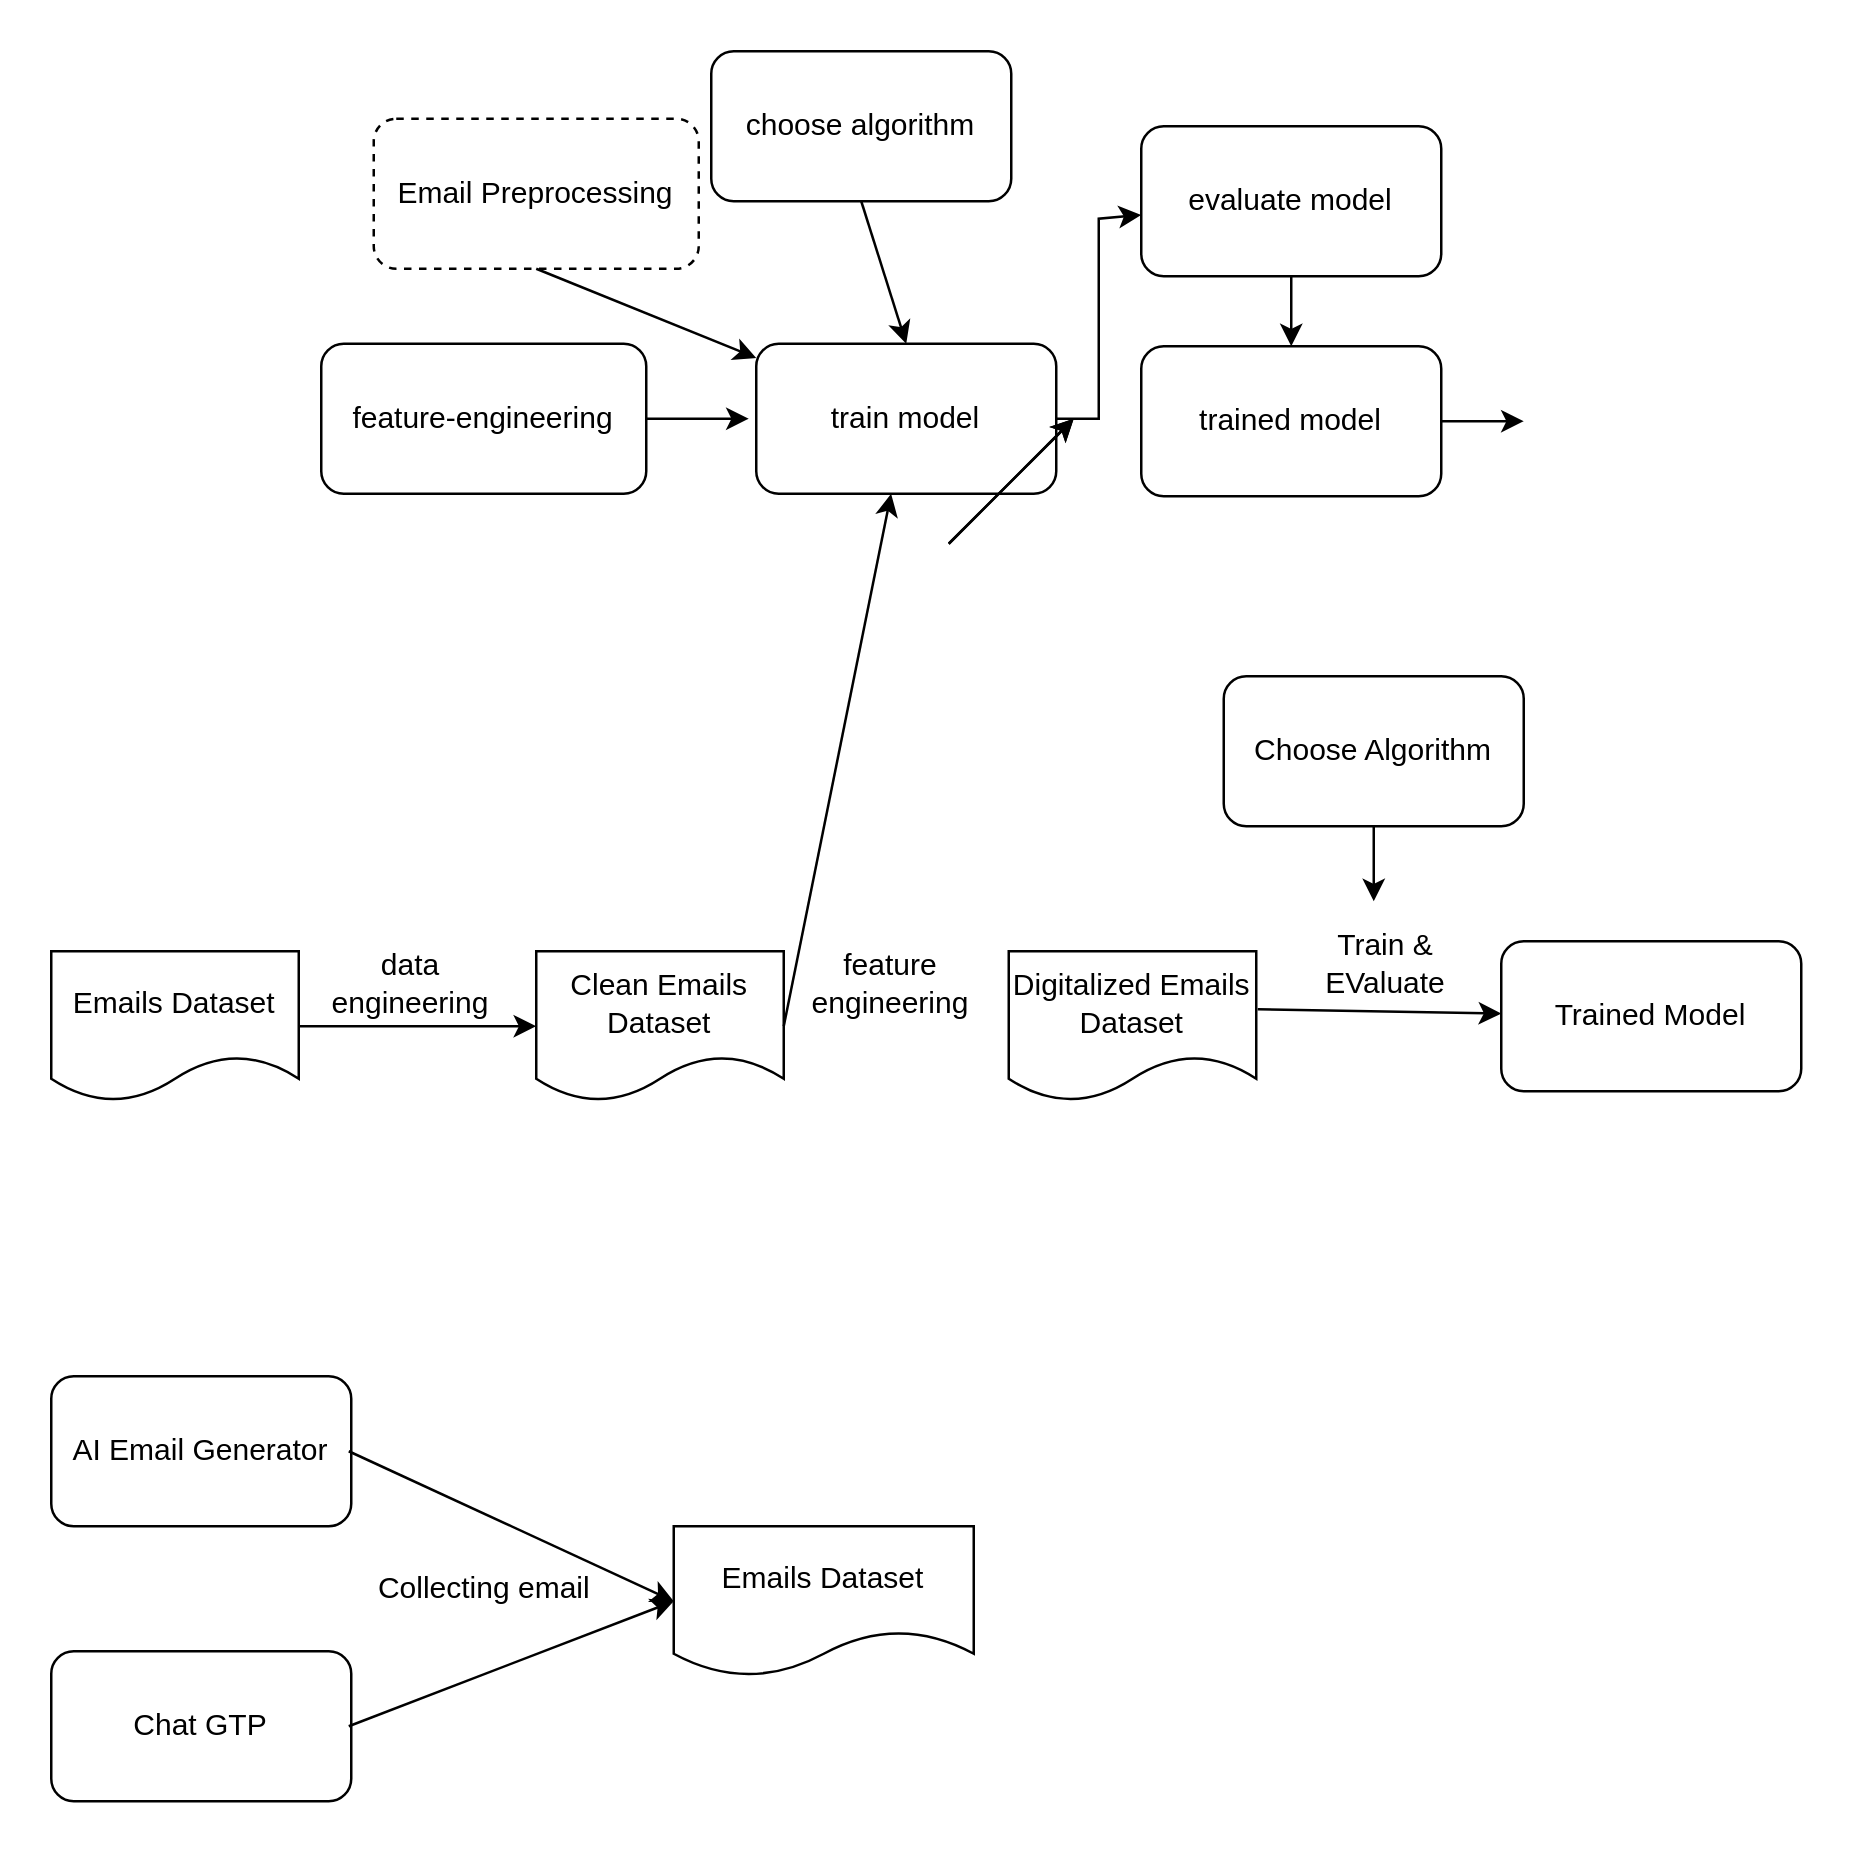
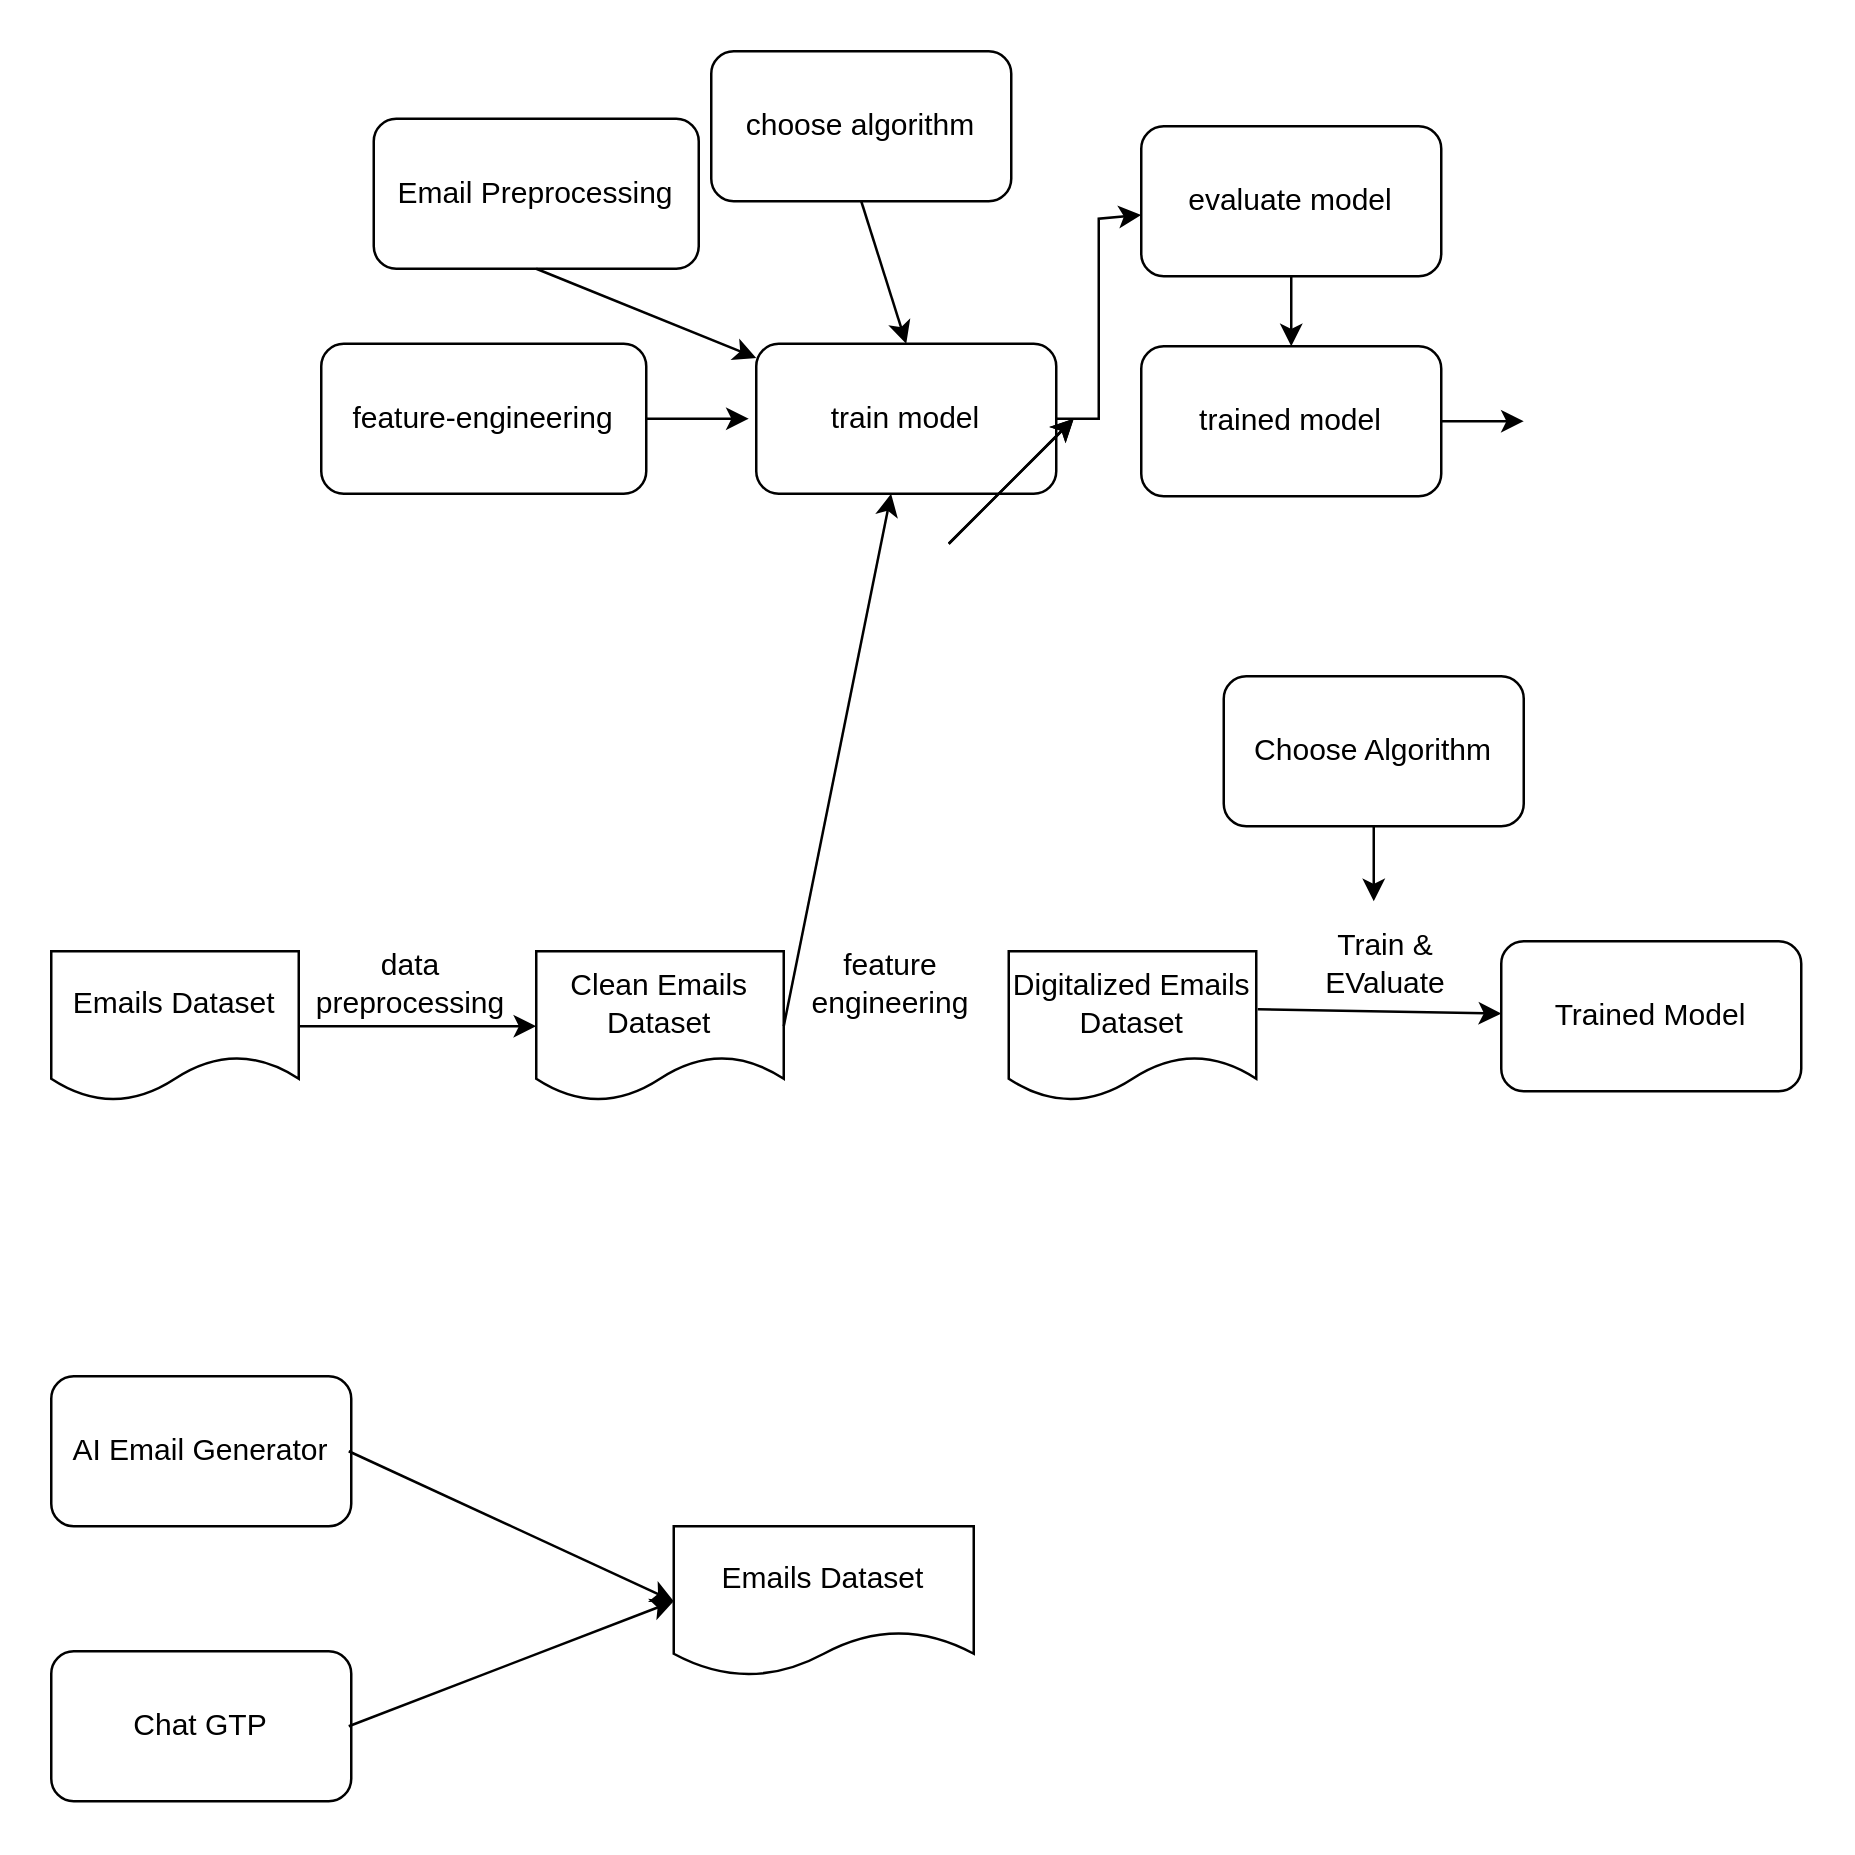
node "Email Preprocessing": style dashed -> solid
node "data engineering": label "data engineering" -> "data preprocessing"
node "Collecting email": removed
